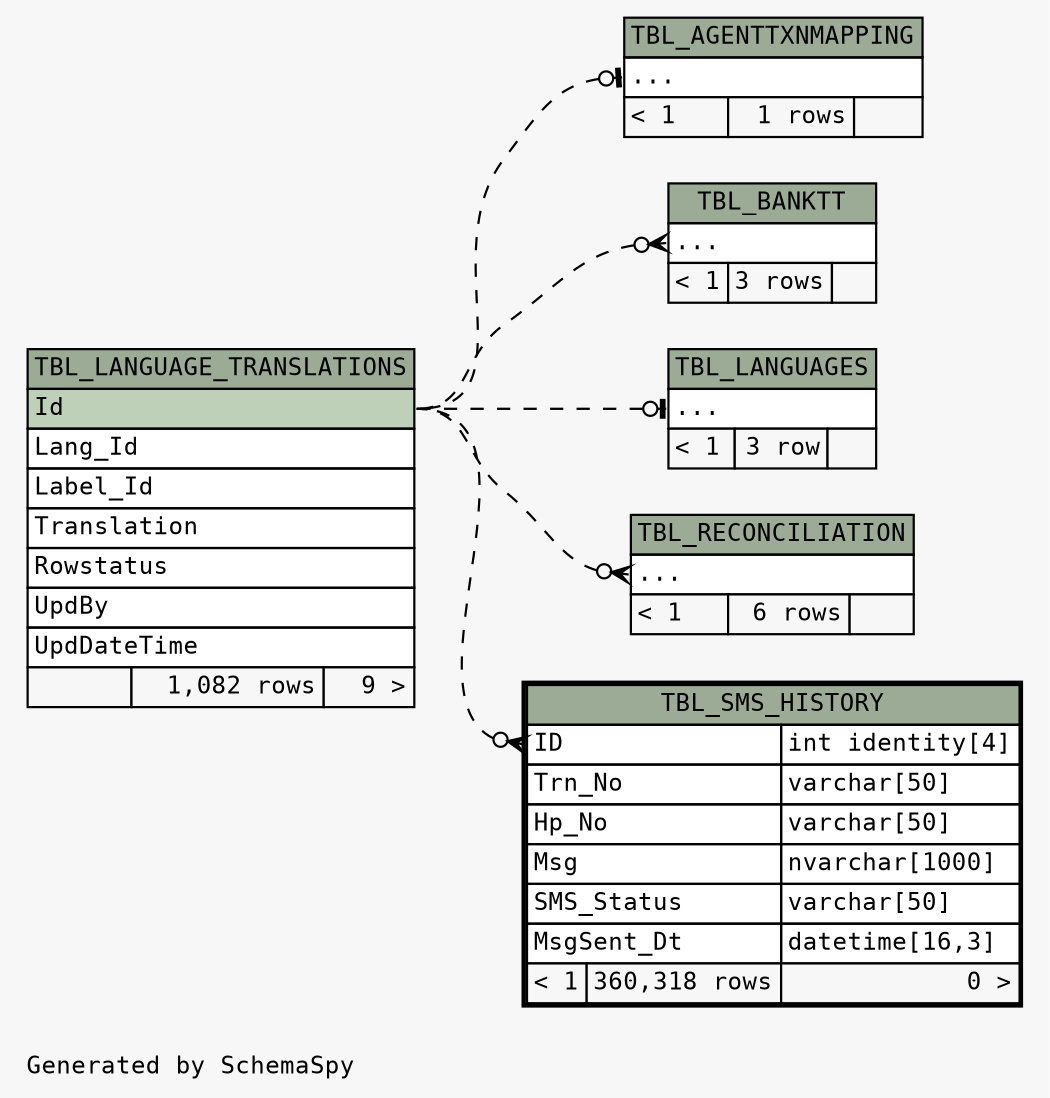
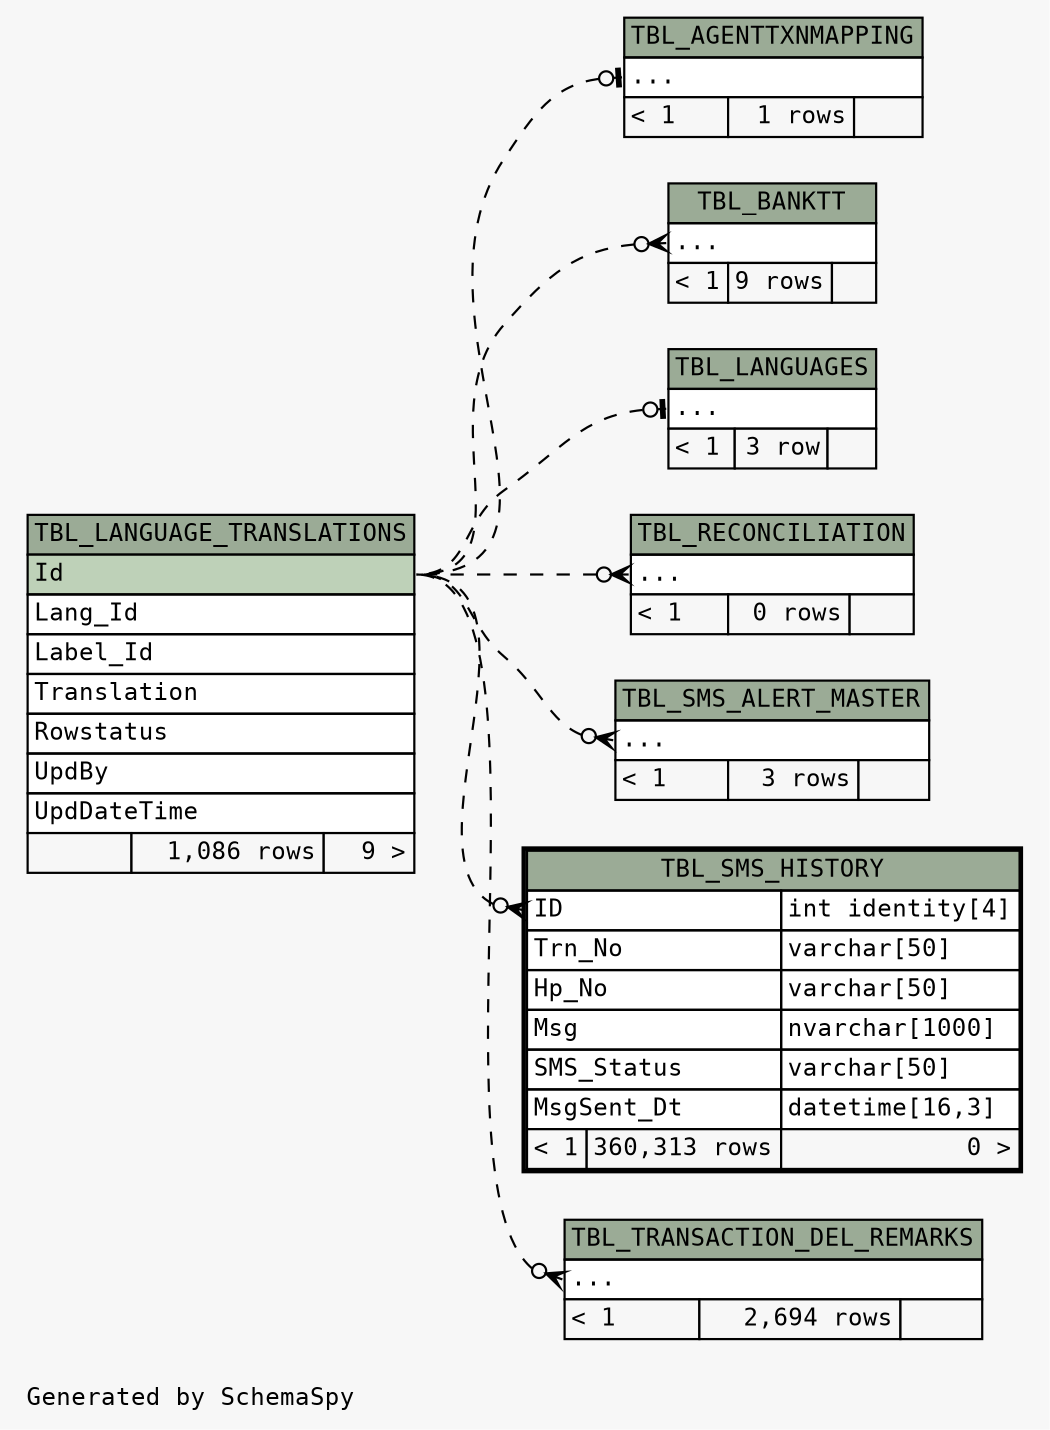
node "TBL_BANKTT": text "3 rows" -> "9 rows"
node "TBL_RECONCILIATION": text "6 rows" -> "0 rows"
node "TBL_LANGUAGE_TRANSLATIONS": text "1,082 rows" -> "1,086 rows"
node "TBL_SMS_ALERT_MASTER": added
node "TBL_SMS_HISTORY": text "360,318 rows" -> "360,313 rows"
node "TBL_TRANSACTION_DEL_REMARKS": added
